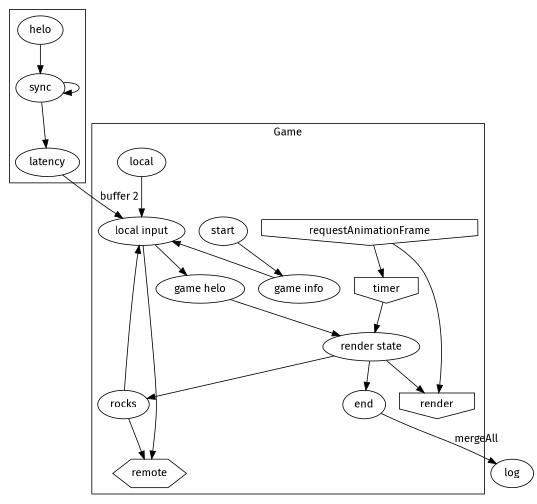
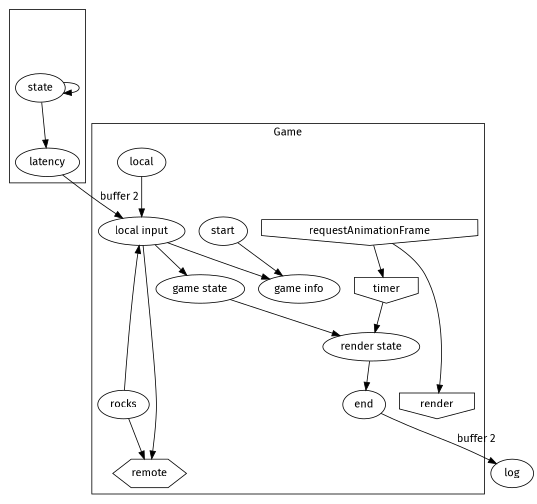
node "helo": removed
node "sync": label "sync" -> "state"
edge "game info" -> "local input": reversed
node "game helo": label "game helo" -> "game state"
edge "render state" -> "render": removed
edge "render state" -> "rocks": removed
edge "end" -> "log": label "mergeAll" -> "buffer 2"
